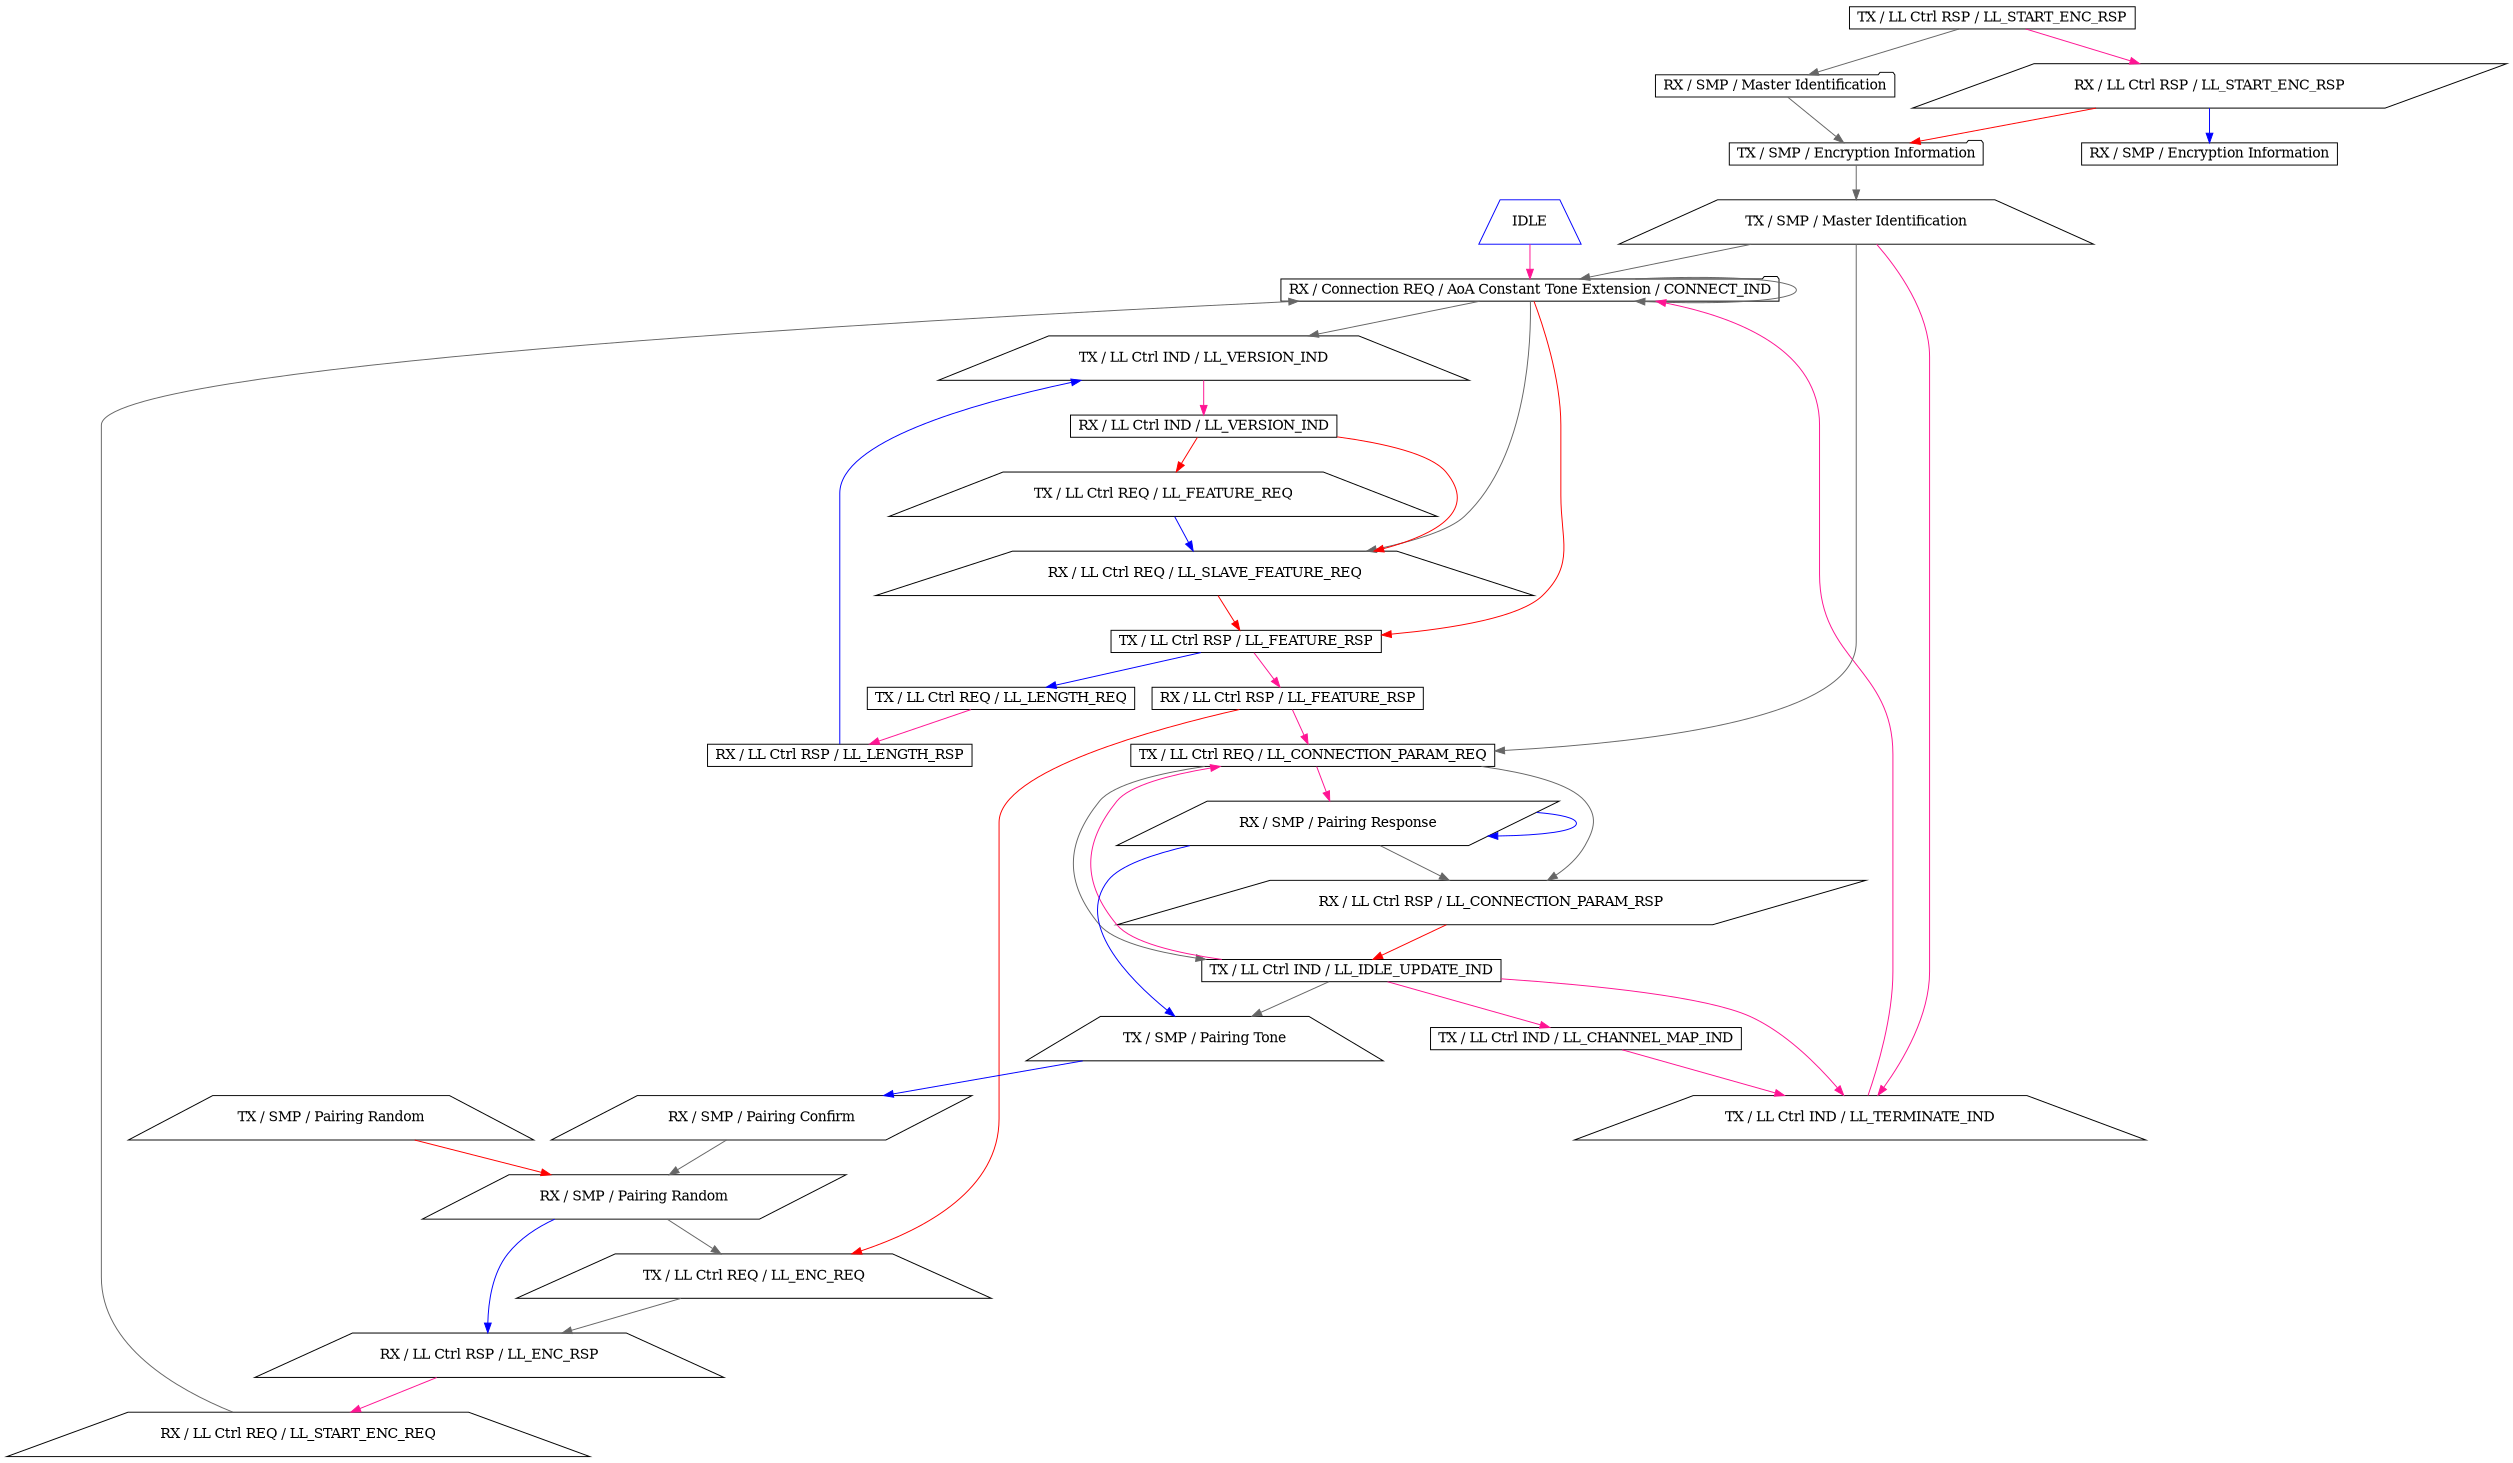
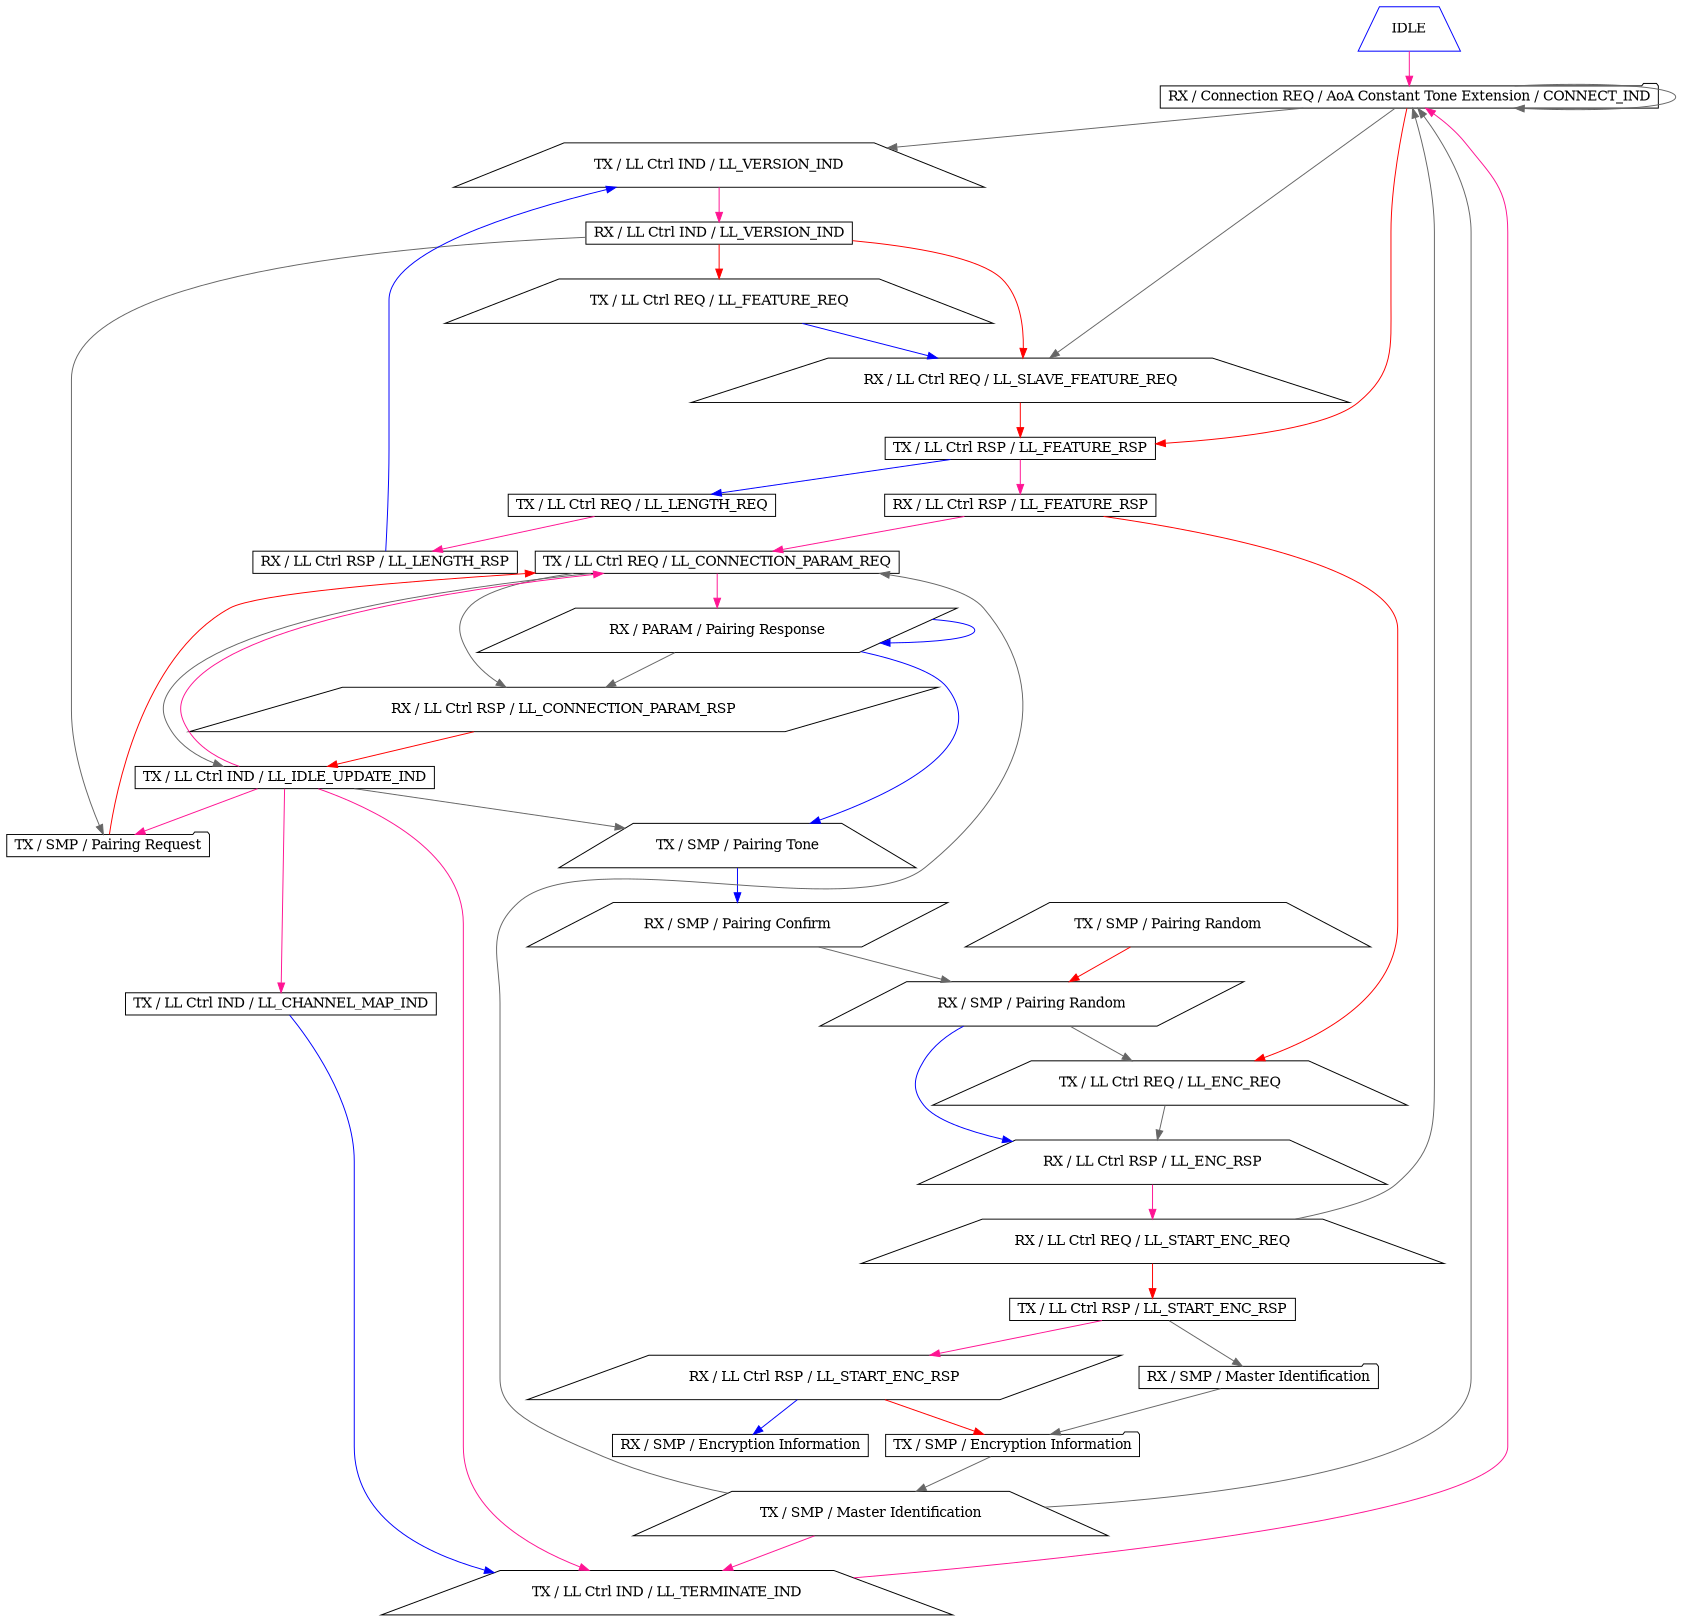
node "RX / SMP / Pairing Response": label "RX / SMP / Pairing Response" -> "RX / PARAM / Pairing Response"
node "TX / SMP / Pairing Request": added
edge "TX / LL Ctrl IND / LL_CHANNEL_MAP_IND" -> "TX / LL Ctrl IND / LL_TERMINATE_IND": color deeppink -> blue
edge "RX / LL Ctrl REQ / LL_START_ENC_REQ" -> "TX / LL Ctrl RSP / LL_START_ENC_RSP": added
